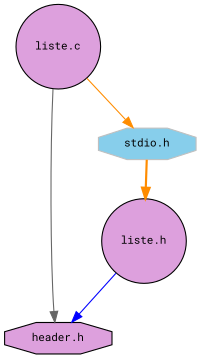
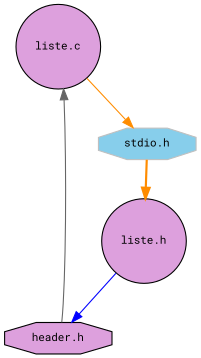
edge "liste.c" -> "header.h": reversed
